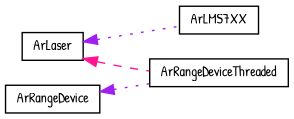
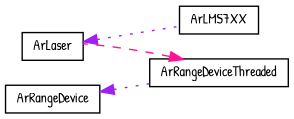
edge "ArRangeDeviceThreaded" -> "ArLaser": reversed
